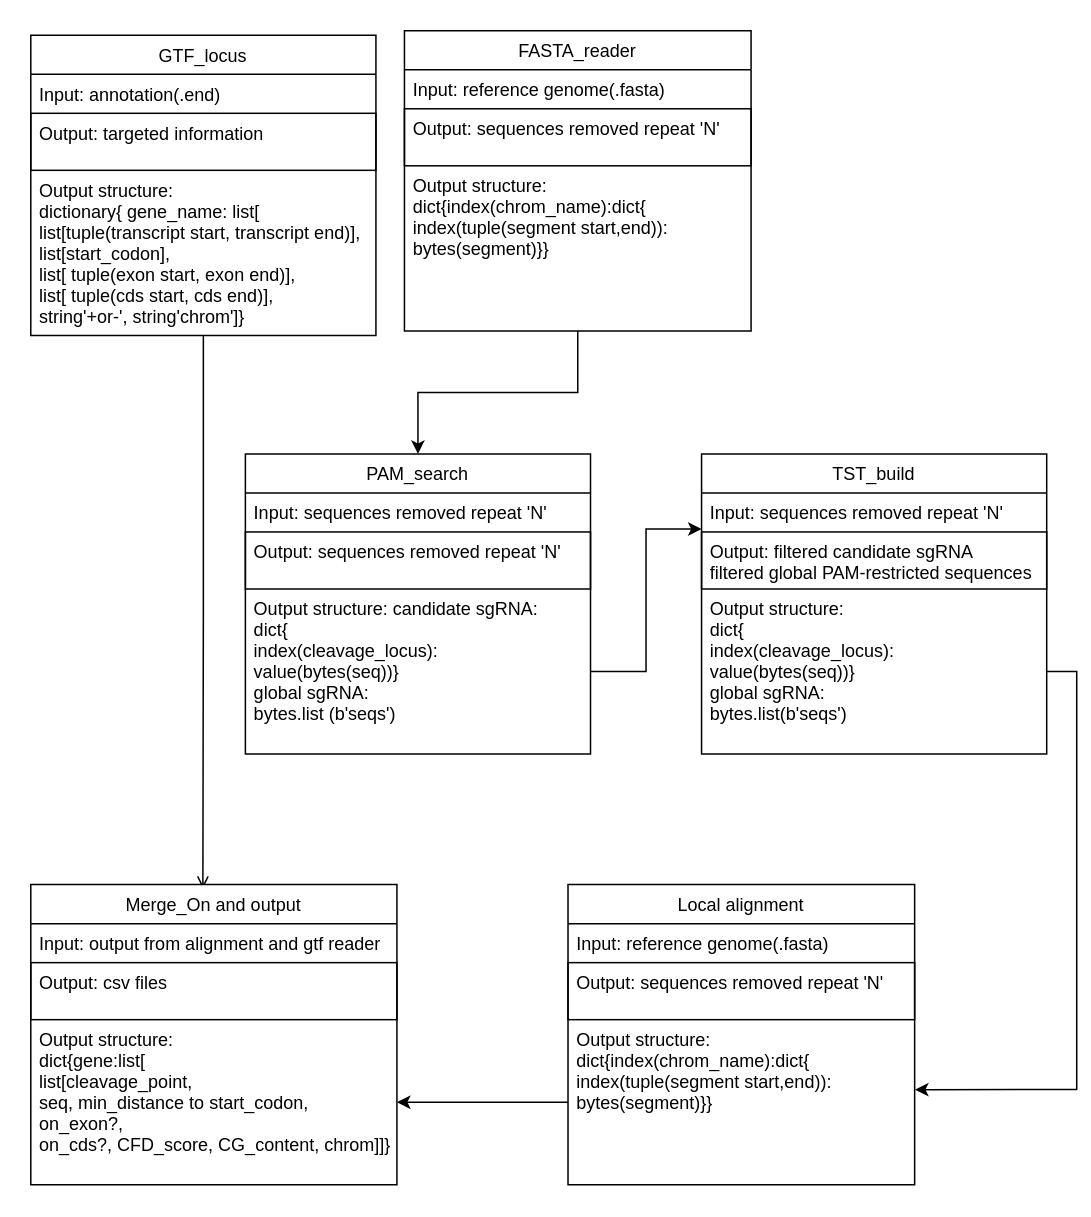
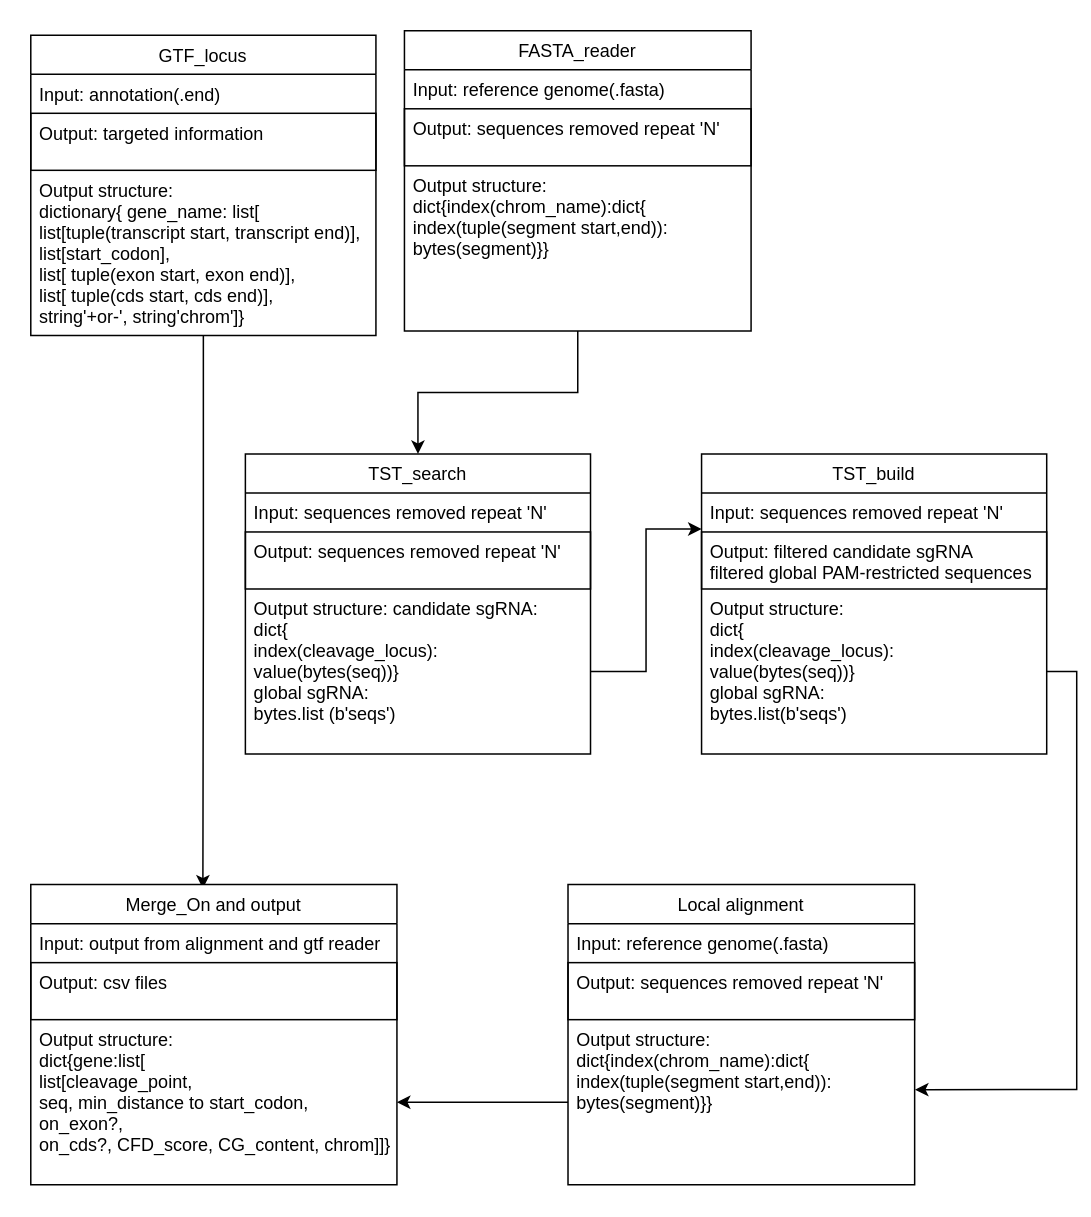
node "PAM_search": label "PAM_search" -> "TST_search"
edge "GTF_locus" -> "Merge_On and output": arrowhead open -> classic
